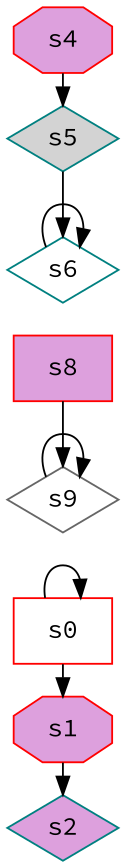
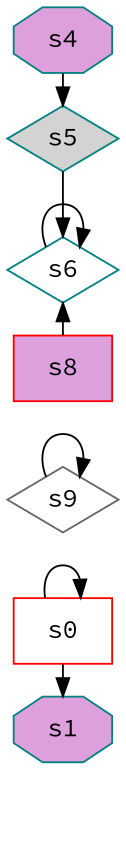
node "s4": color red -> teal
edge "s8" -> "s9": now "s8" -> "s6"
node "s1": color red -> teal
node "s2": removed
